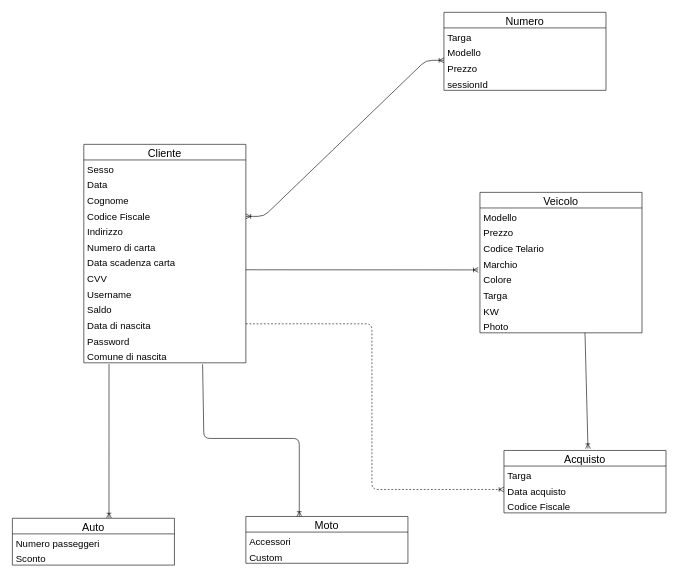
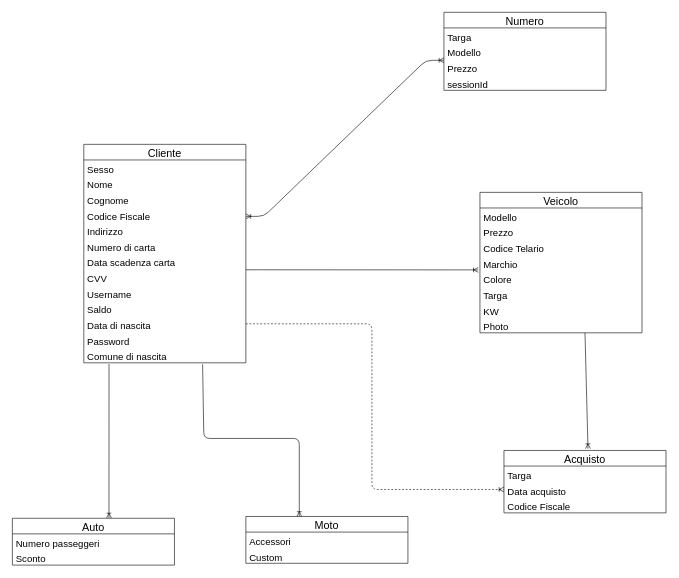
node "Data": label "Data" -> "Nome"
